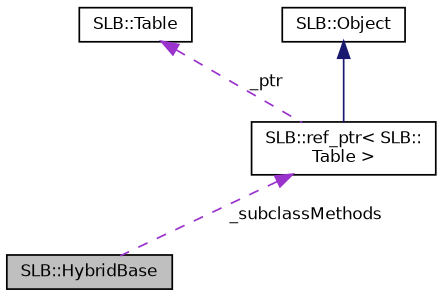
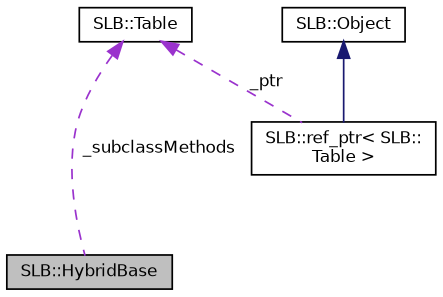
edge "SLB::HybridBase" -> "SLB::ref_ptr< SLB:: Table >": now "SLB::HybridBase" -> "SLB::Table"
